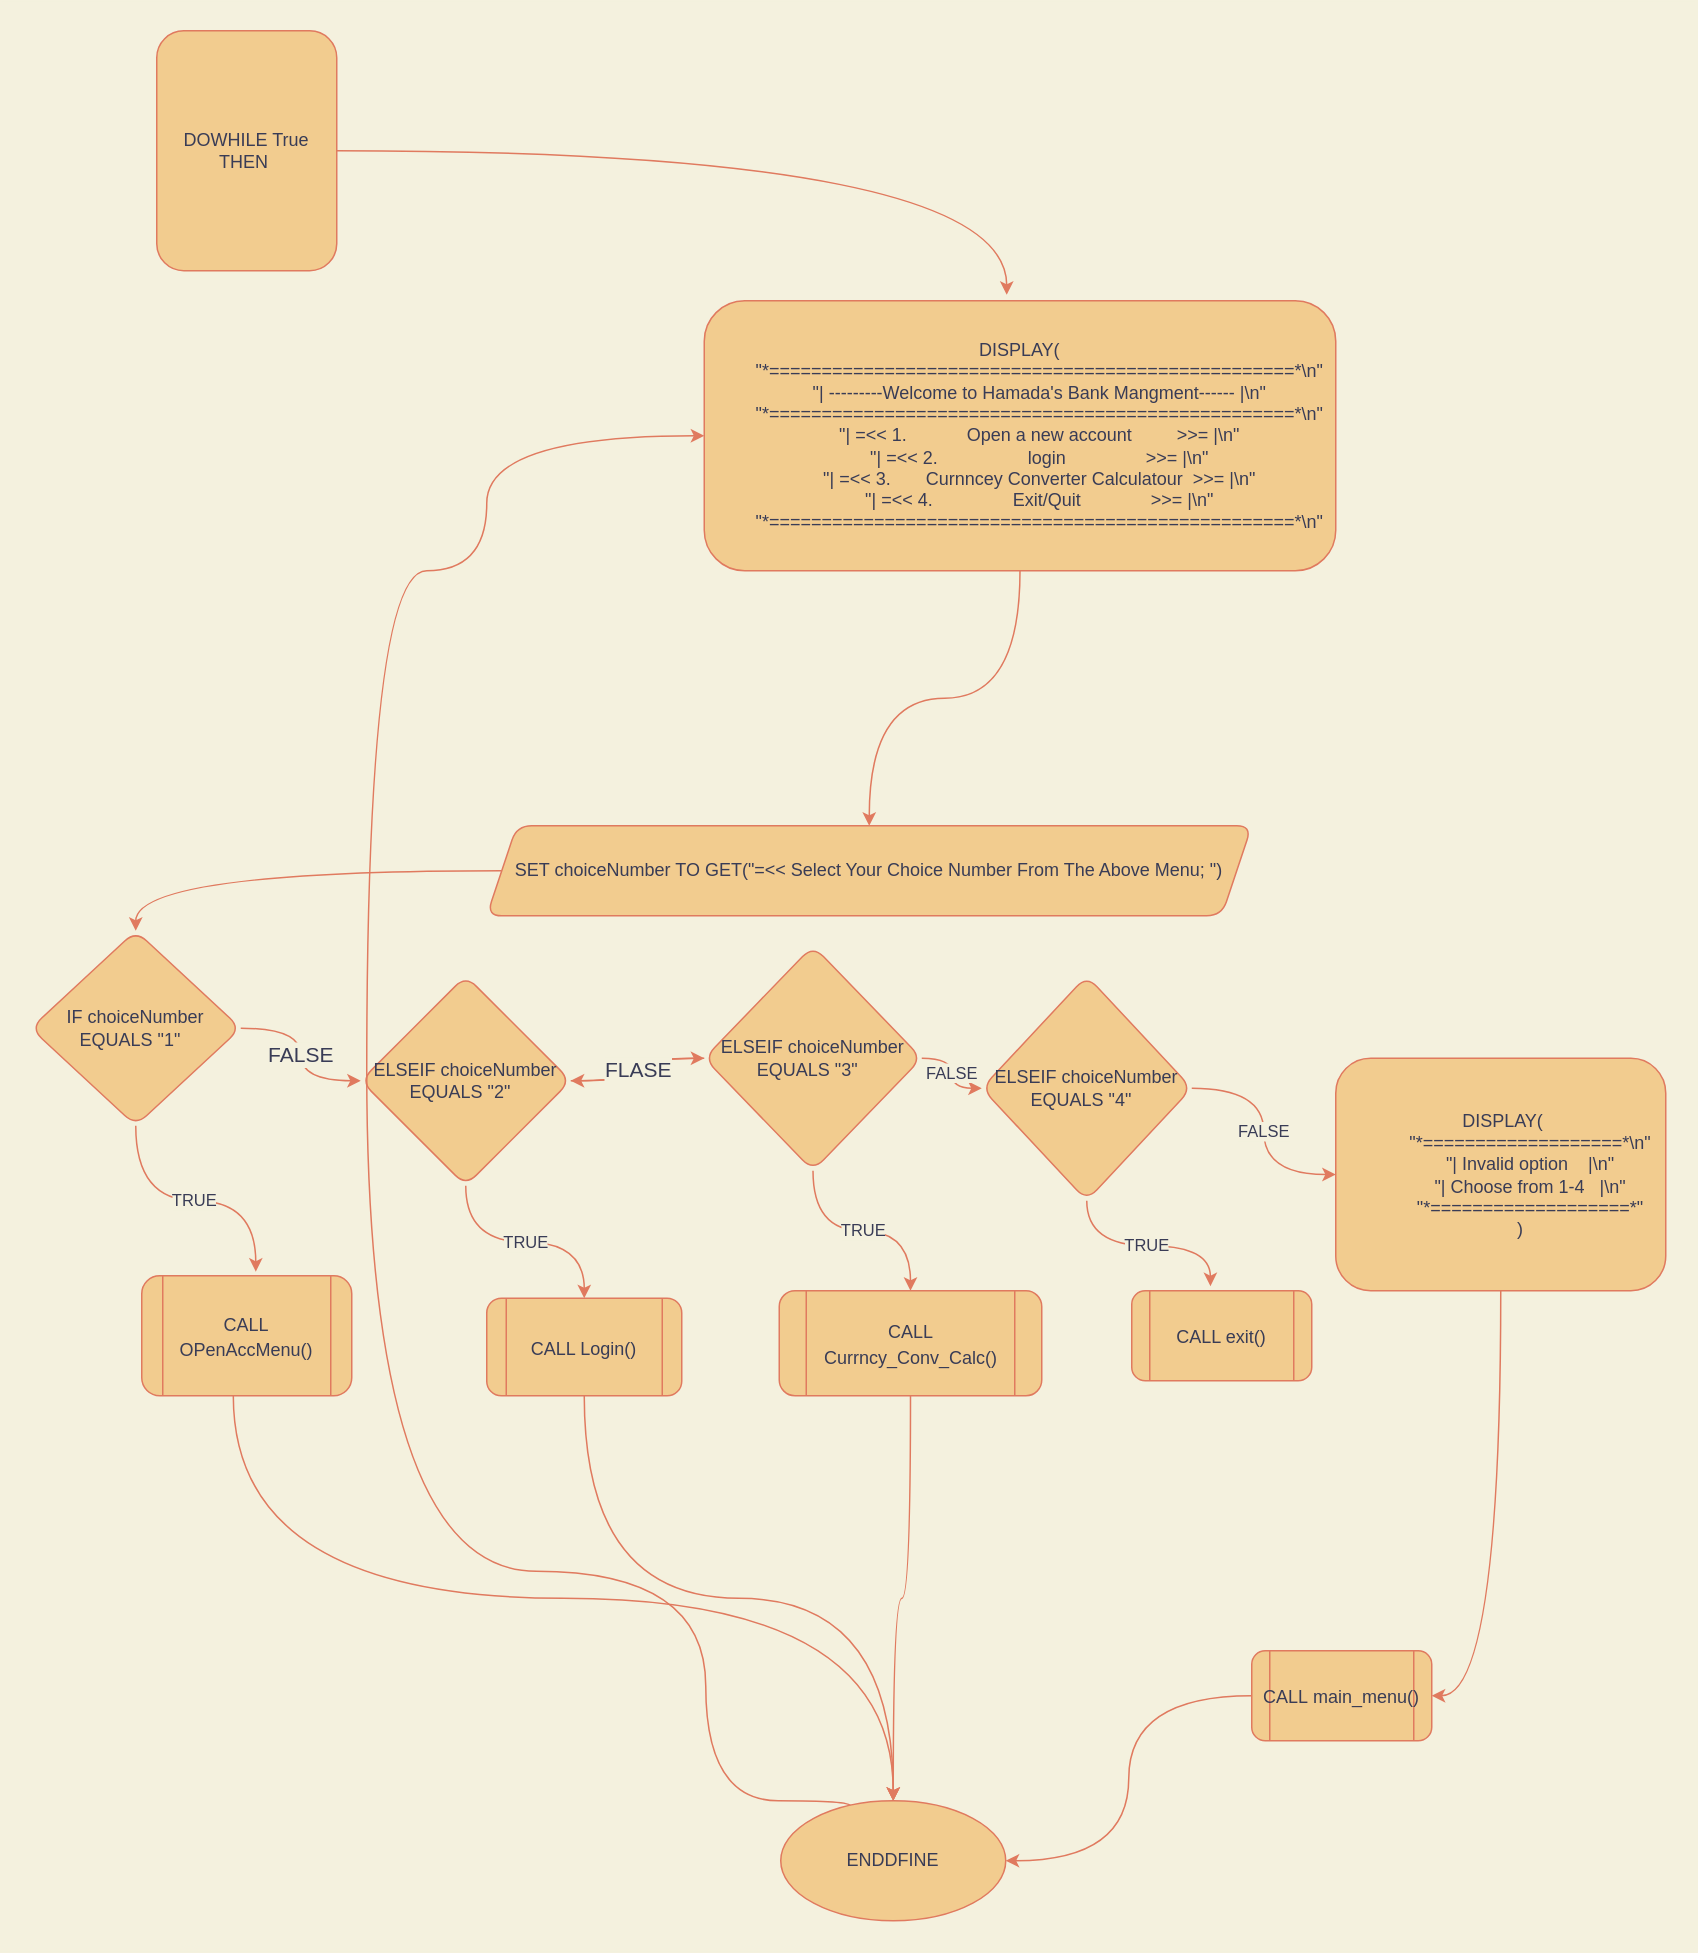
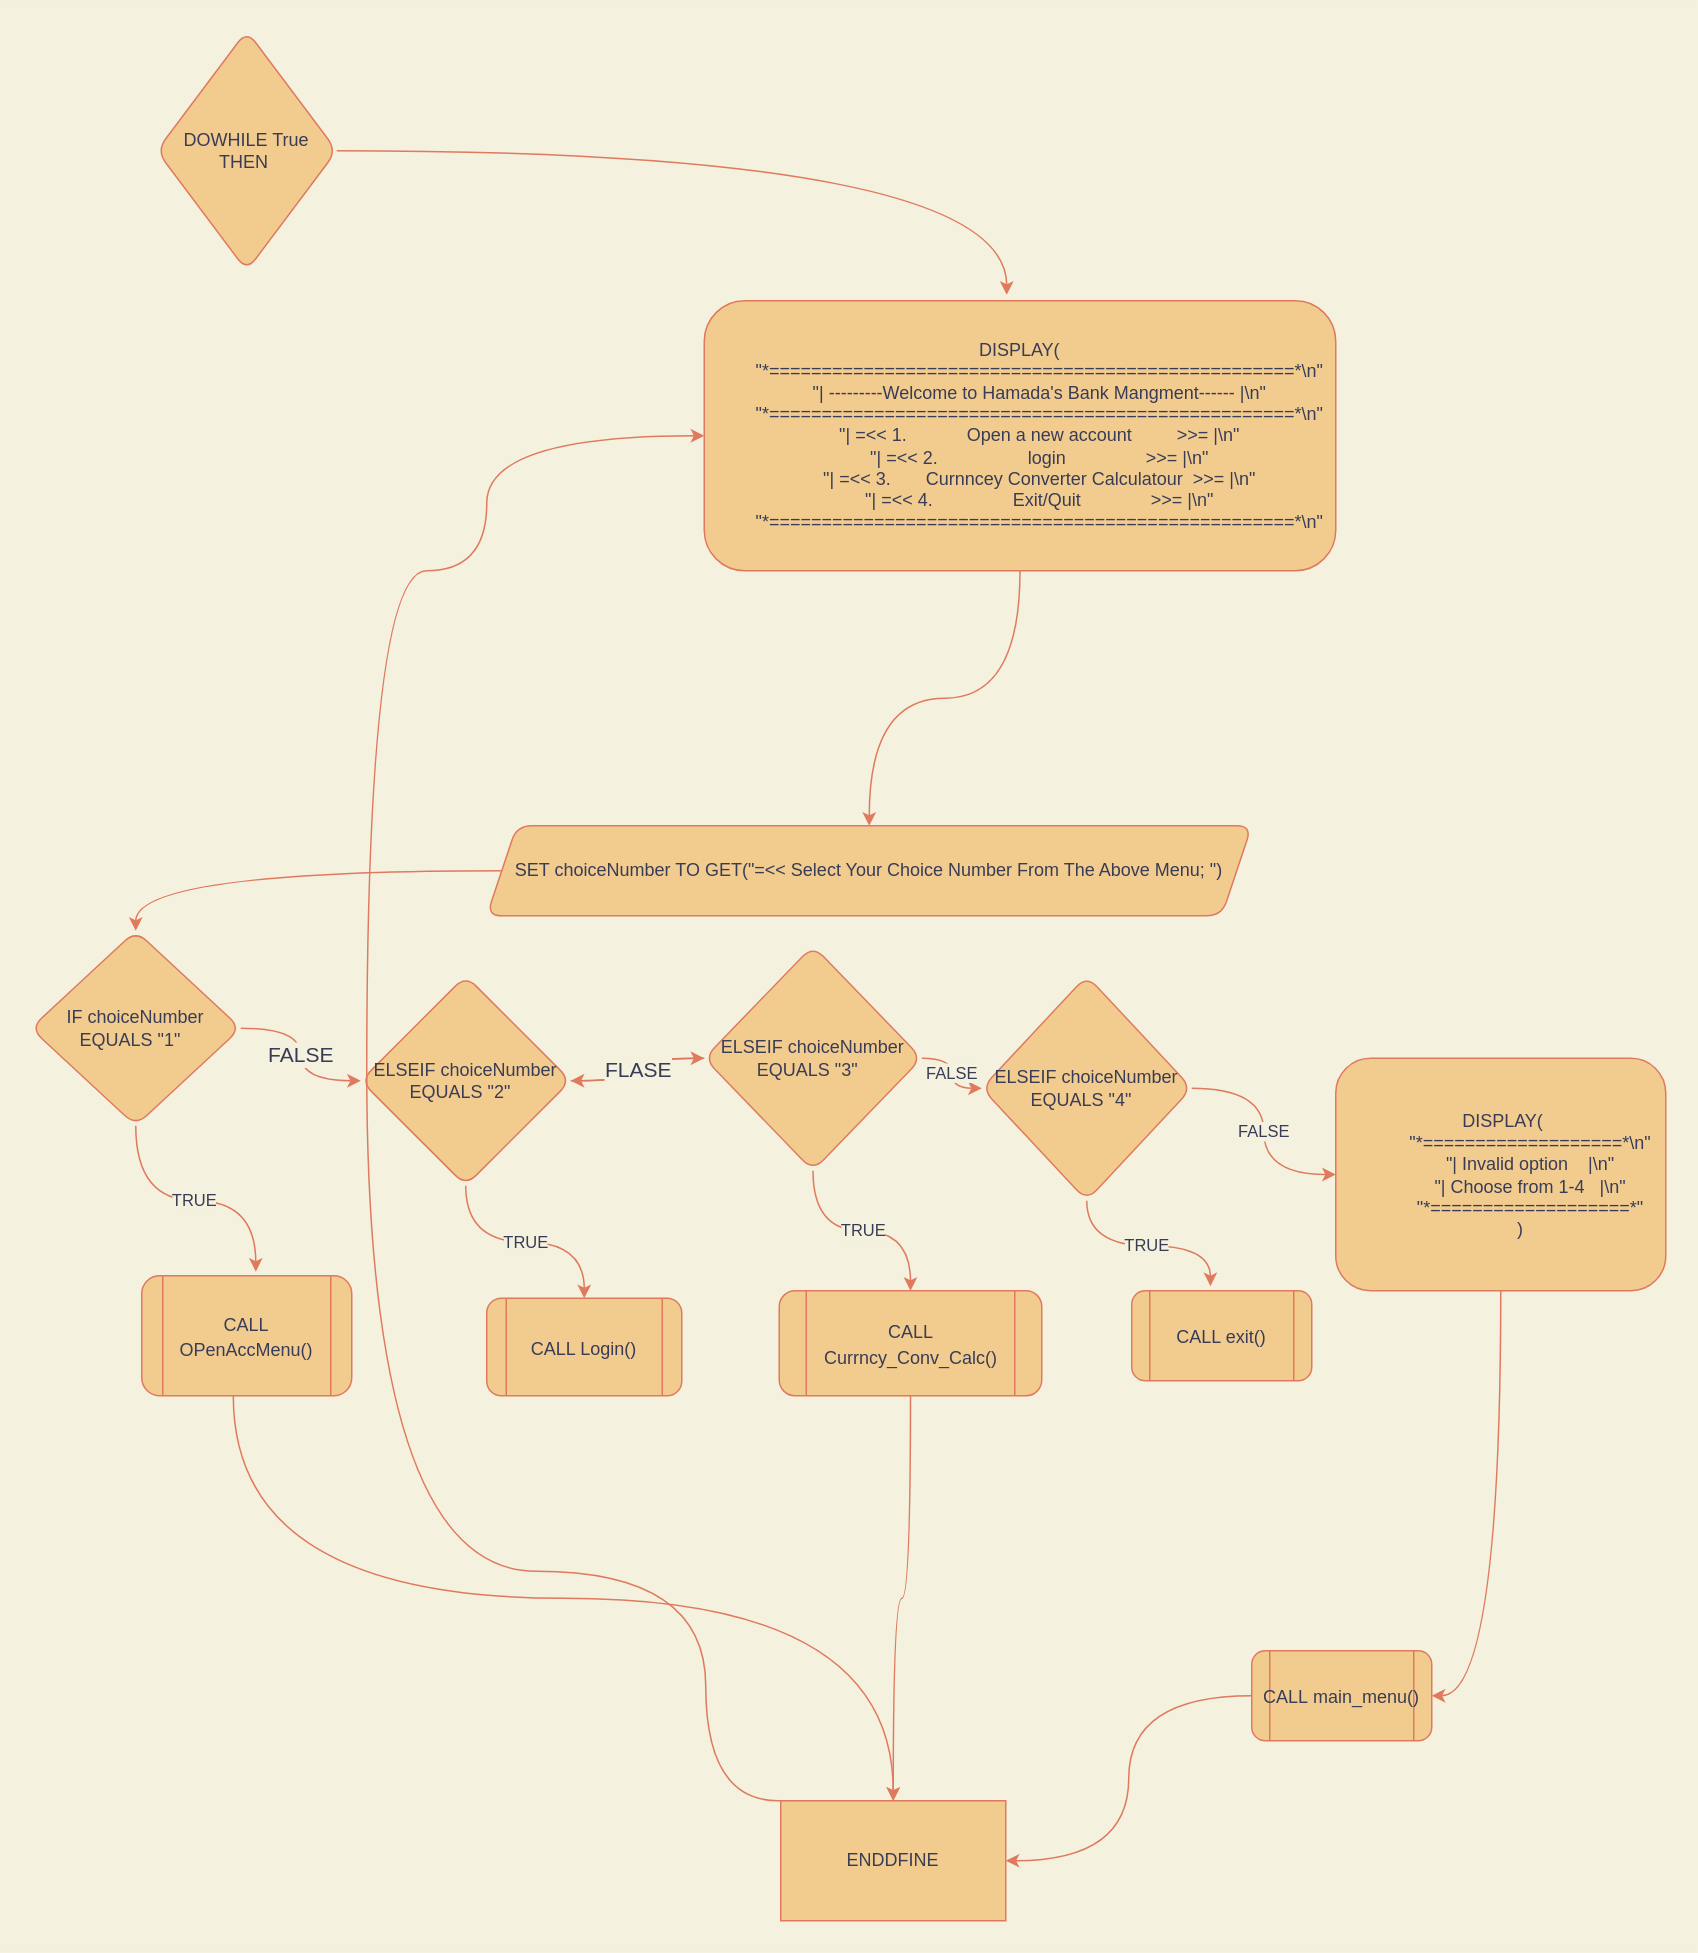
node "DOWHILE True THEN": shape rounded rectangle -> diamond
edge "CALL Login()" -> "ENDDFINE": removed
node "ENDDFINE": shape ellipse -> rectangle
